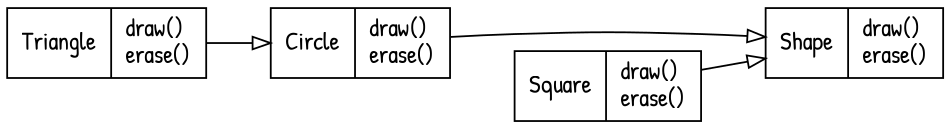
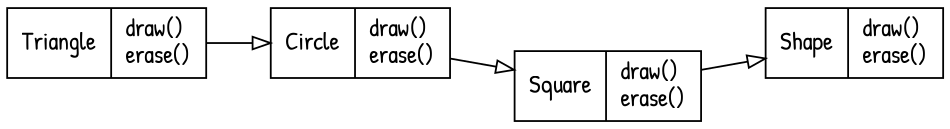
edge "Circle" -> "Shape": now "Circle" -> "Square"
